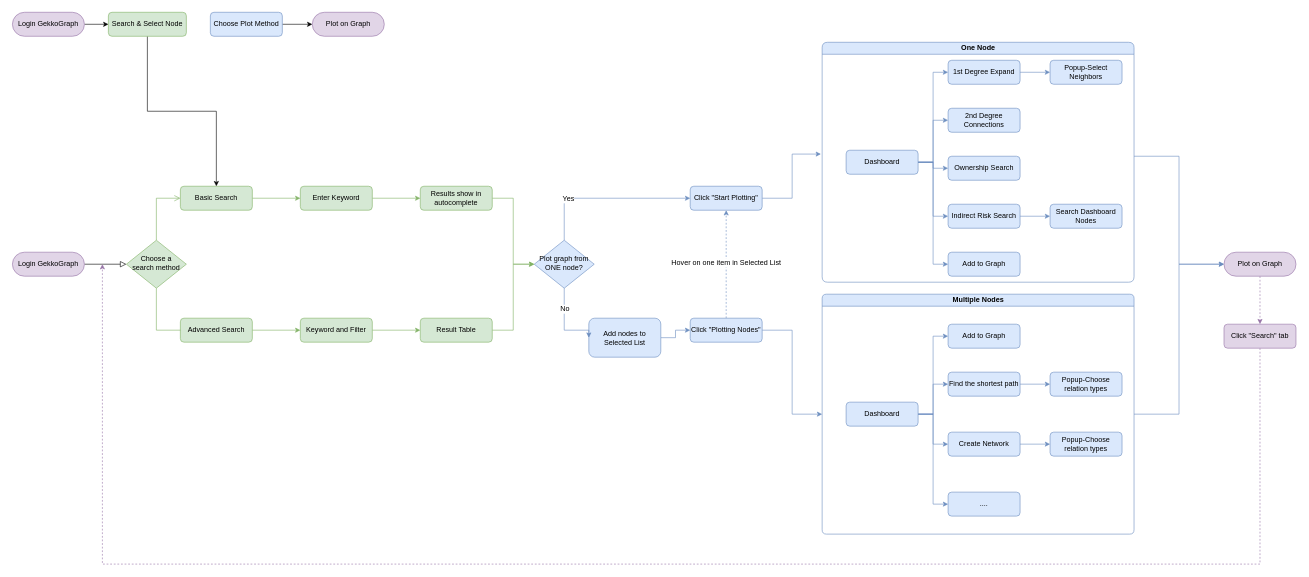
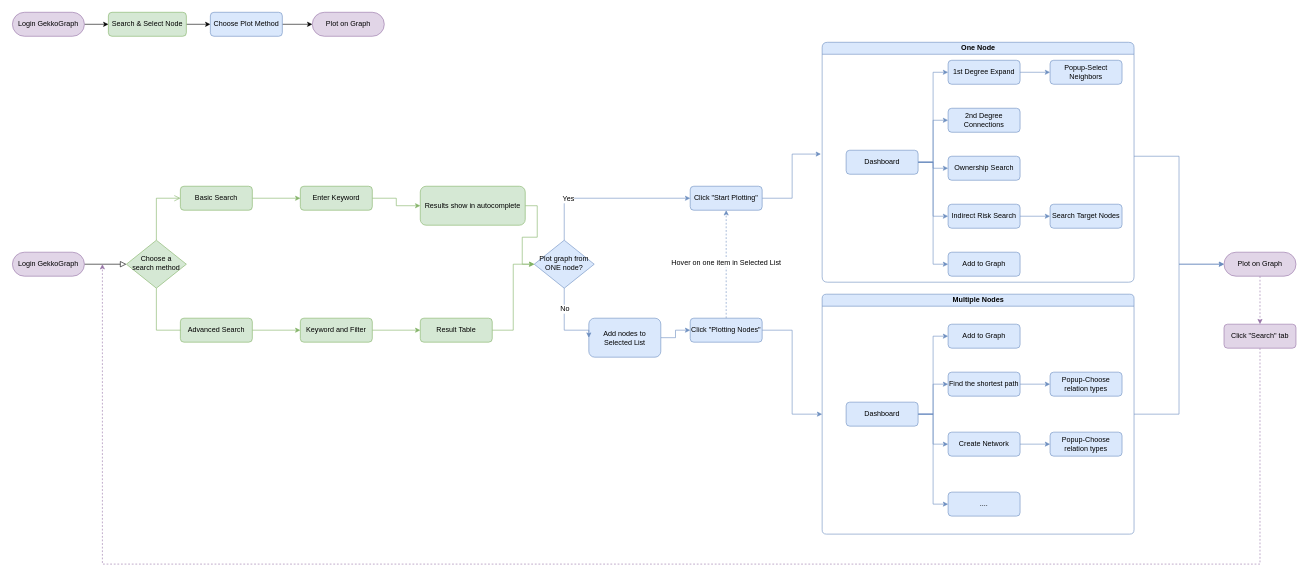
edge "Search & Select Node" -> "Basic Search": now "Search & Select Node" -> "Choose Plot Method"
node "Results show in autocomplete": size 72x24 -> 105x39
node "Search Dashboard Nodes": label "Search Dashboard Nodes" -> "Search Target Nodes"
